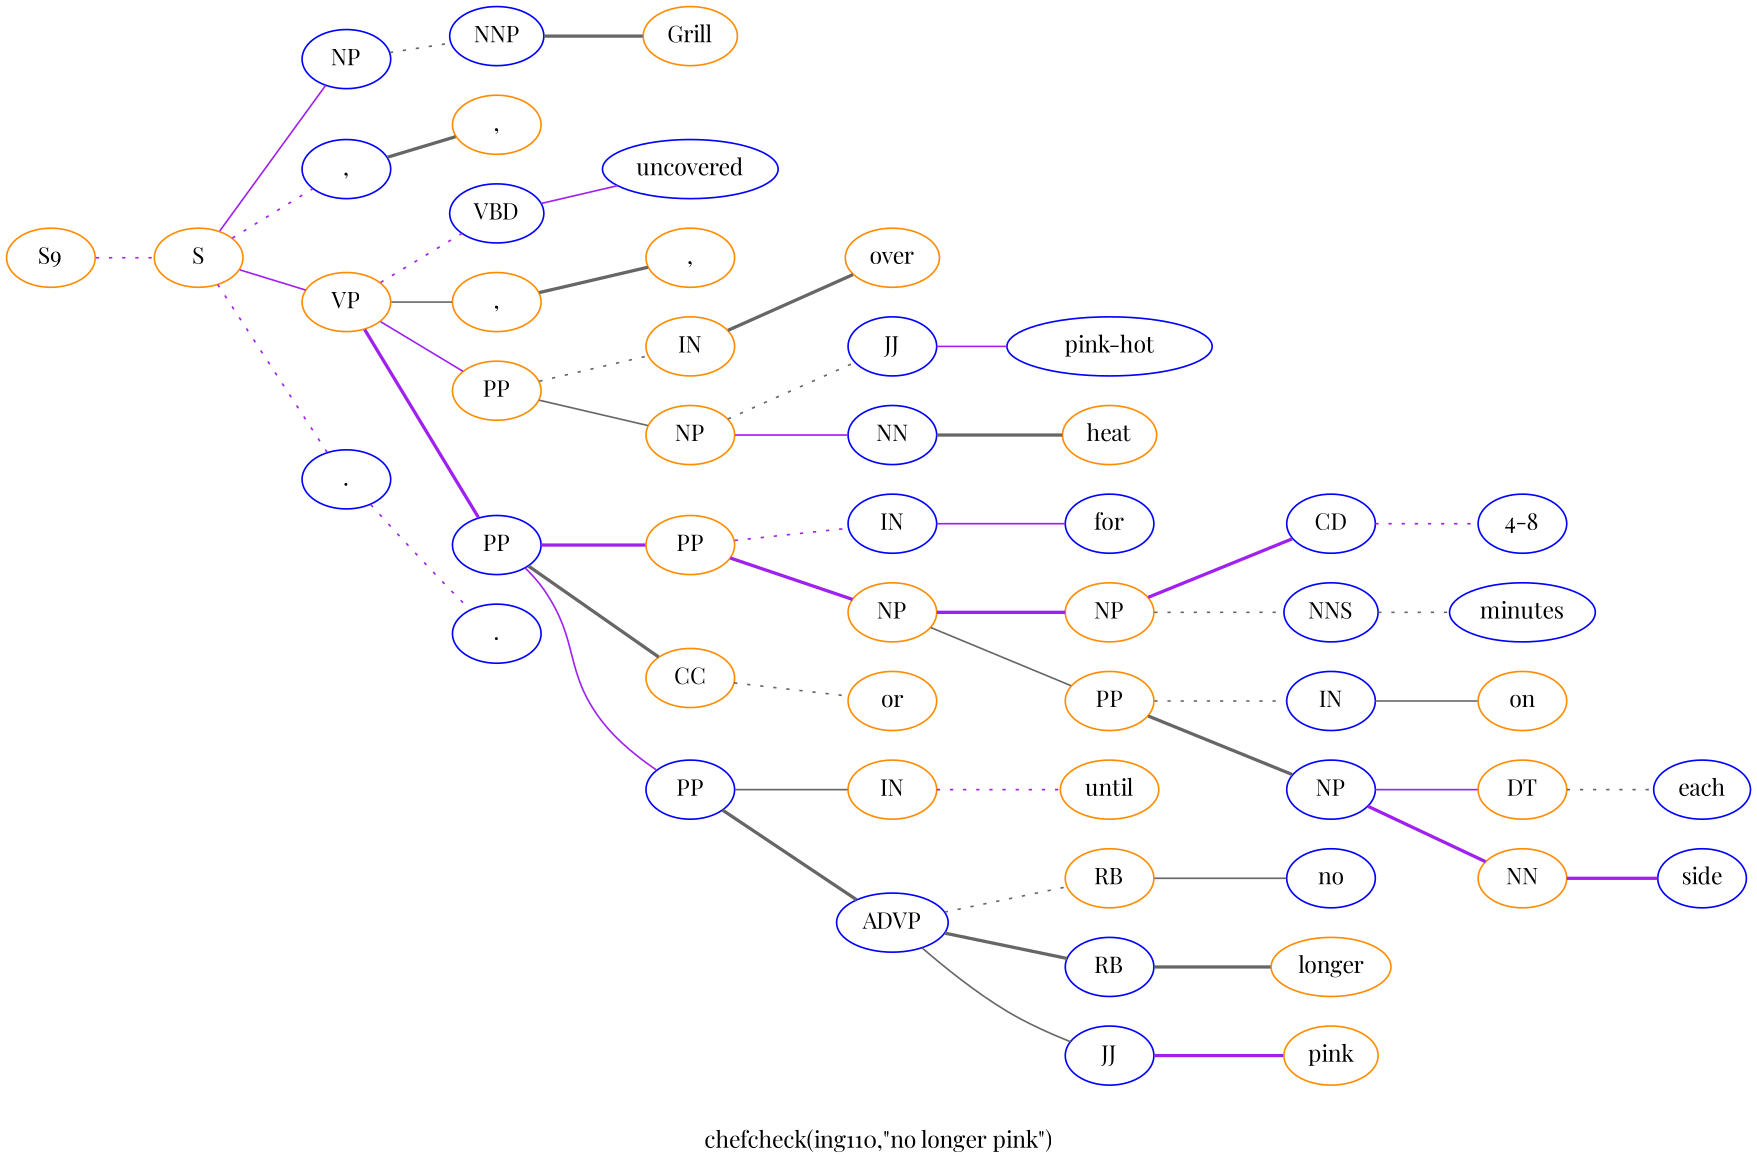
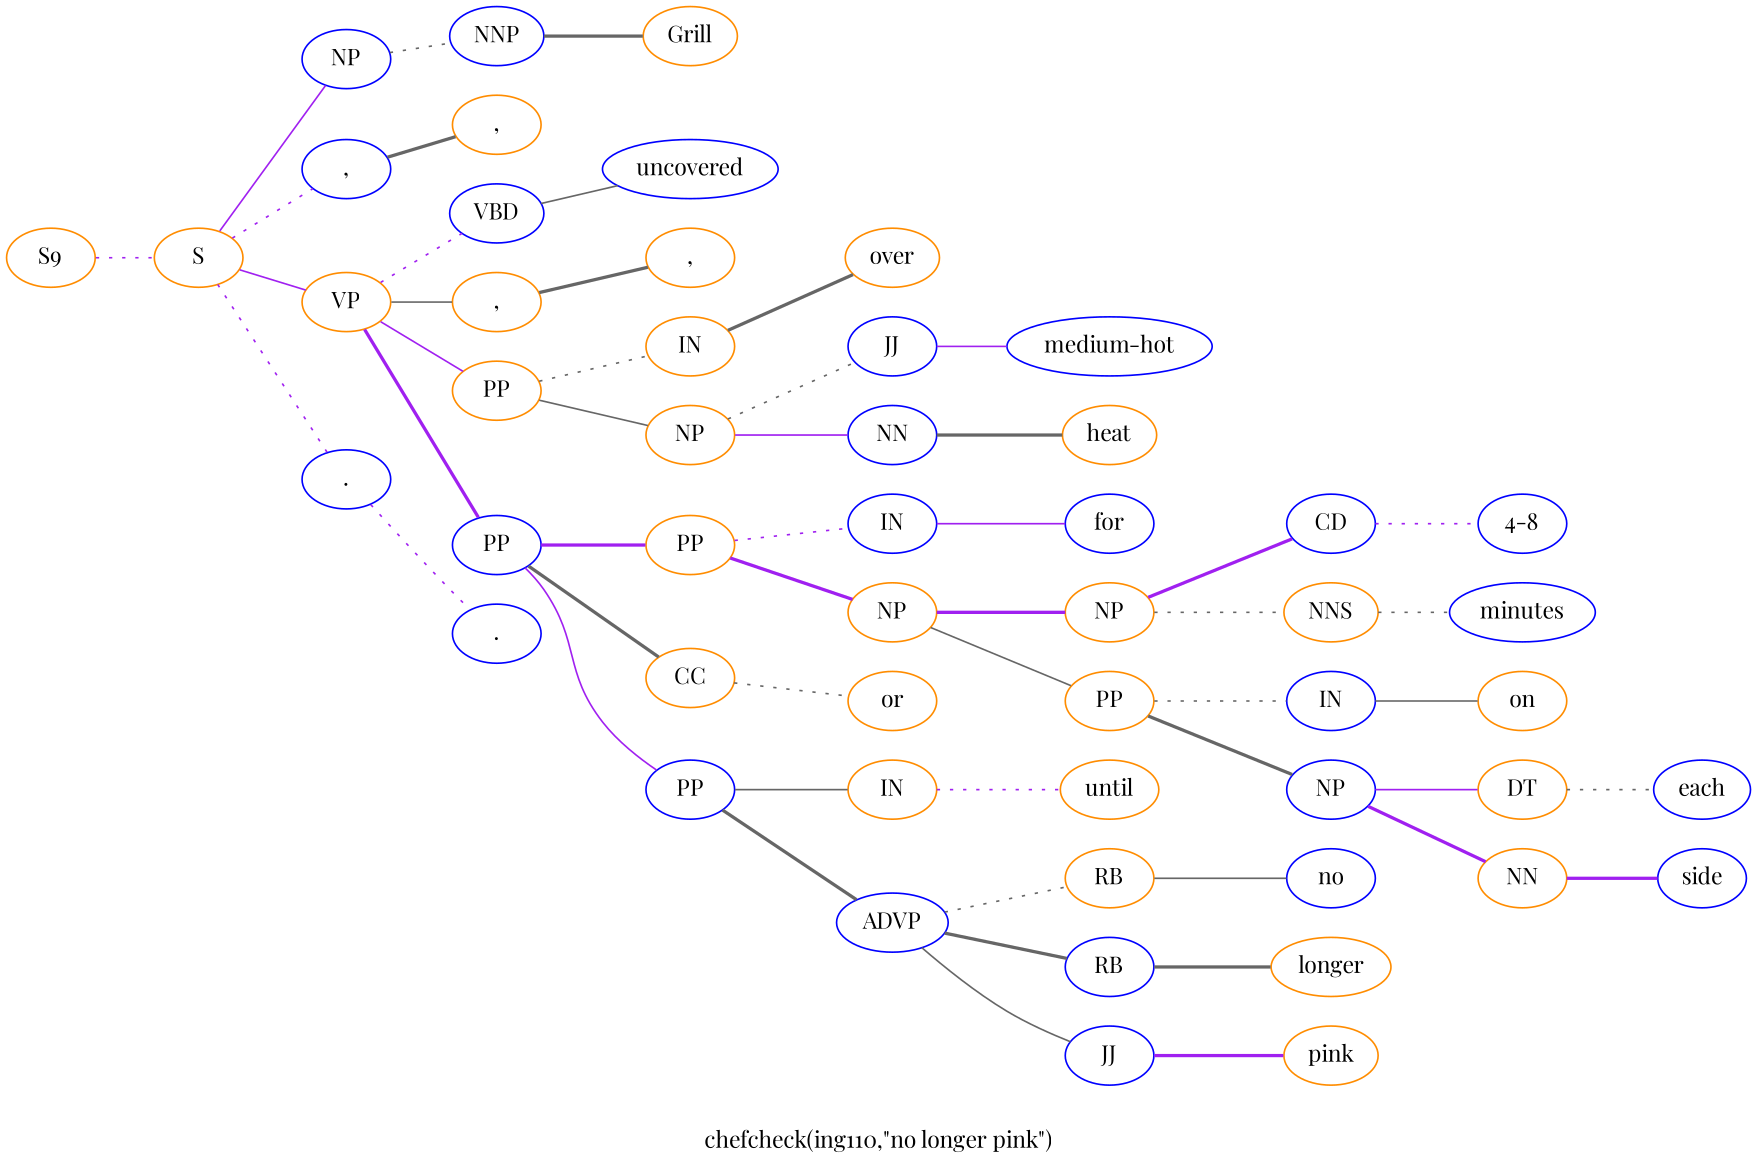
edge "uncovered" -- "VBD": color purple -> gray40
node "pink-hot": label "pink-hot" -> "medium-hot"
node "NNS": color blue -> darkorange
